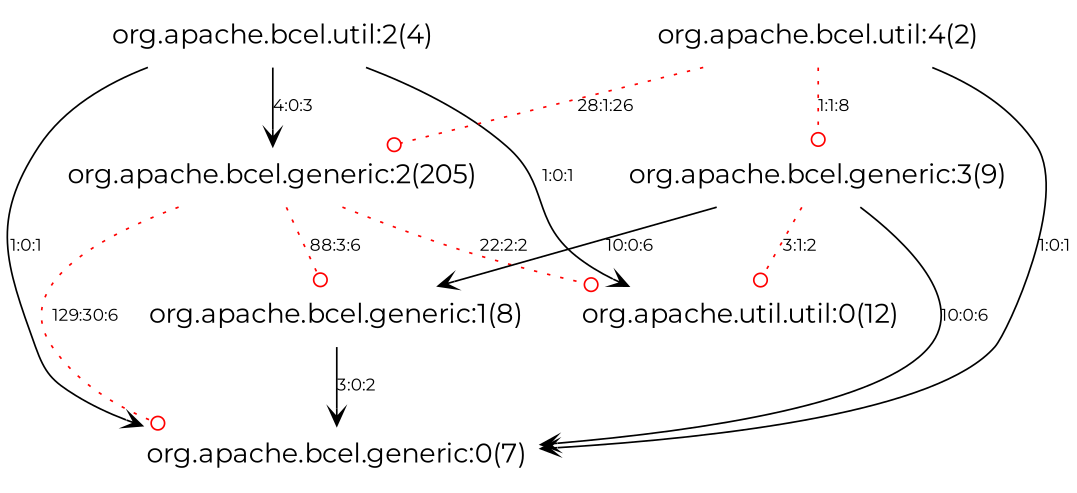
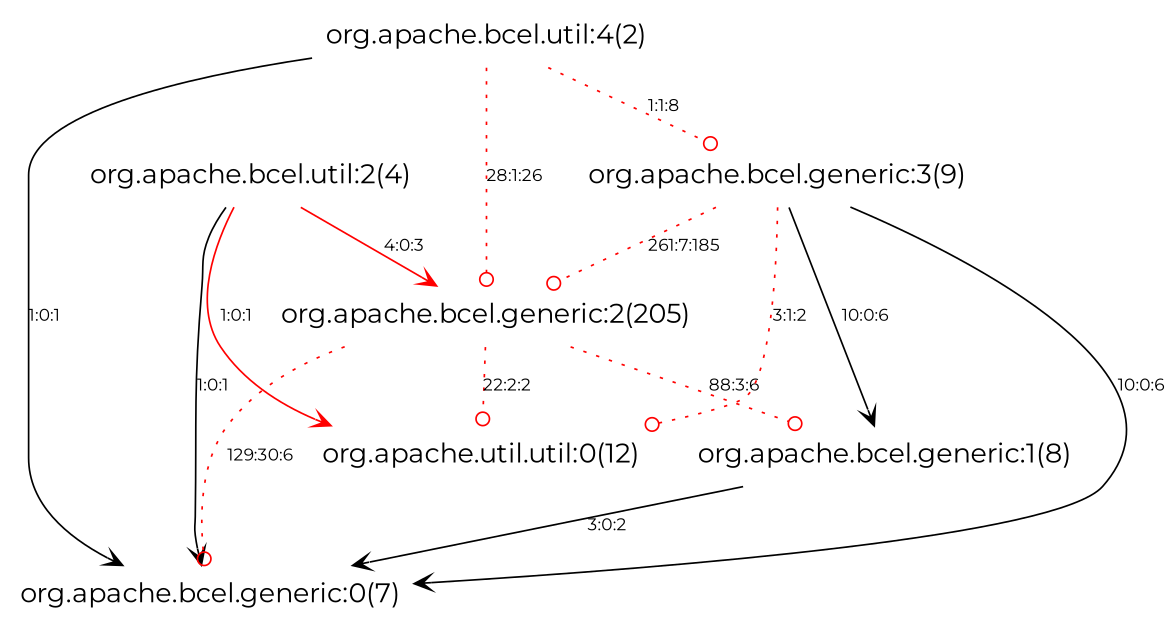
edge "org.apache.bcel.util:2(4)" -> "org.apache.bcel.generic:2(205)": color black -> red
edge "org.apache.bcel.util:2(4)" -> "org.apache.util.util:0(12)": color black -> red
edge "org.apache.bcel.generic:3(9)" -> "org.apache.bcel.generic:2(205)": added, label "261:7:185"
